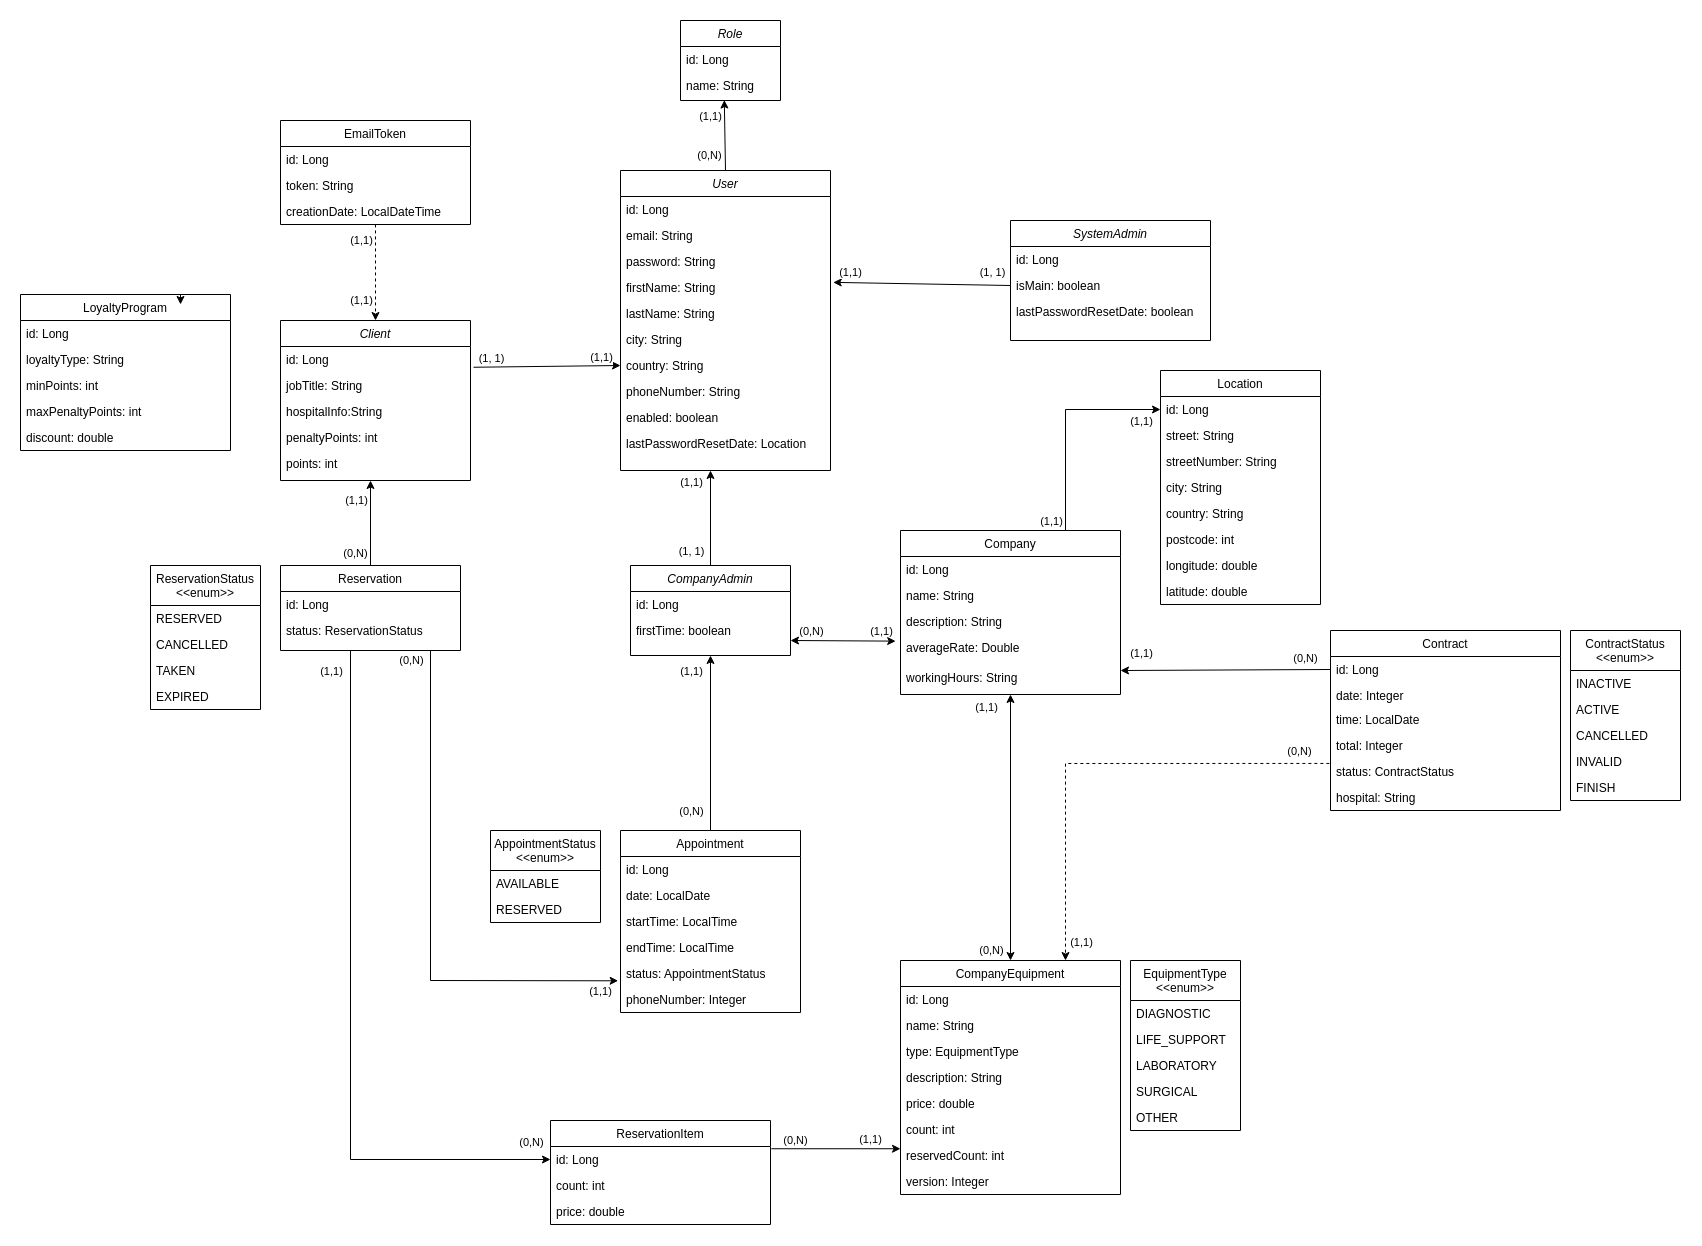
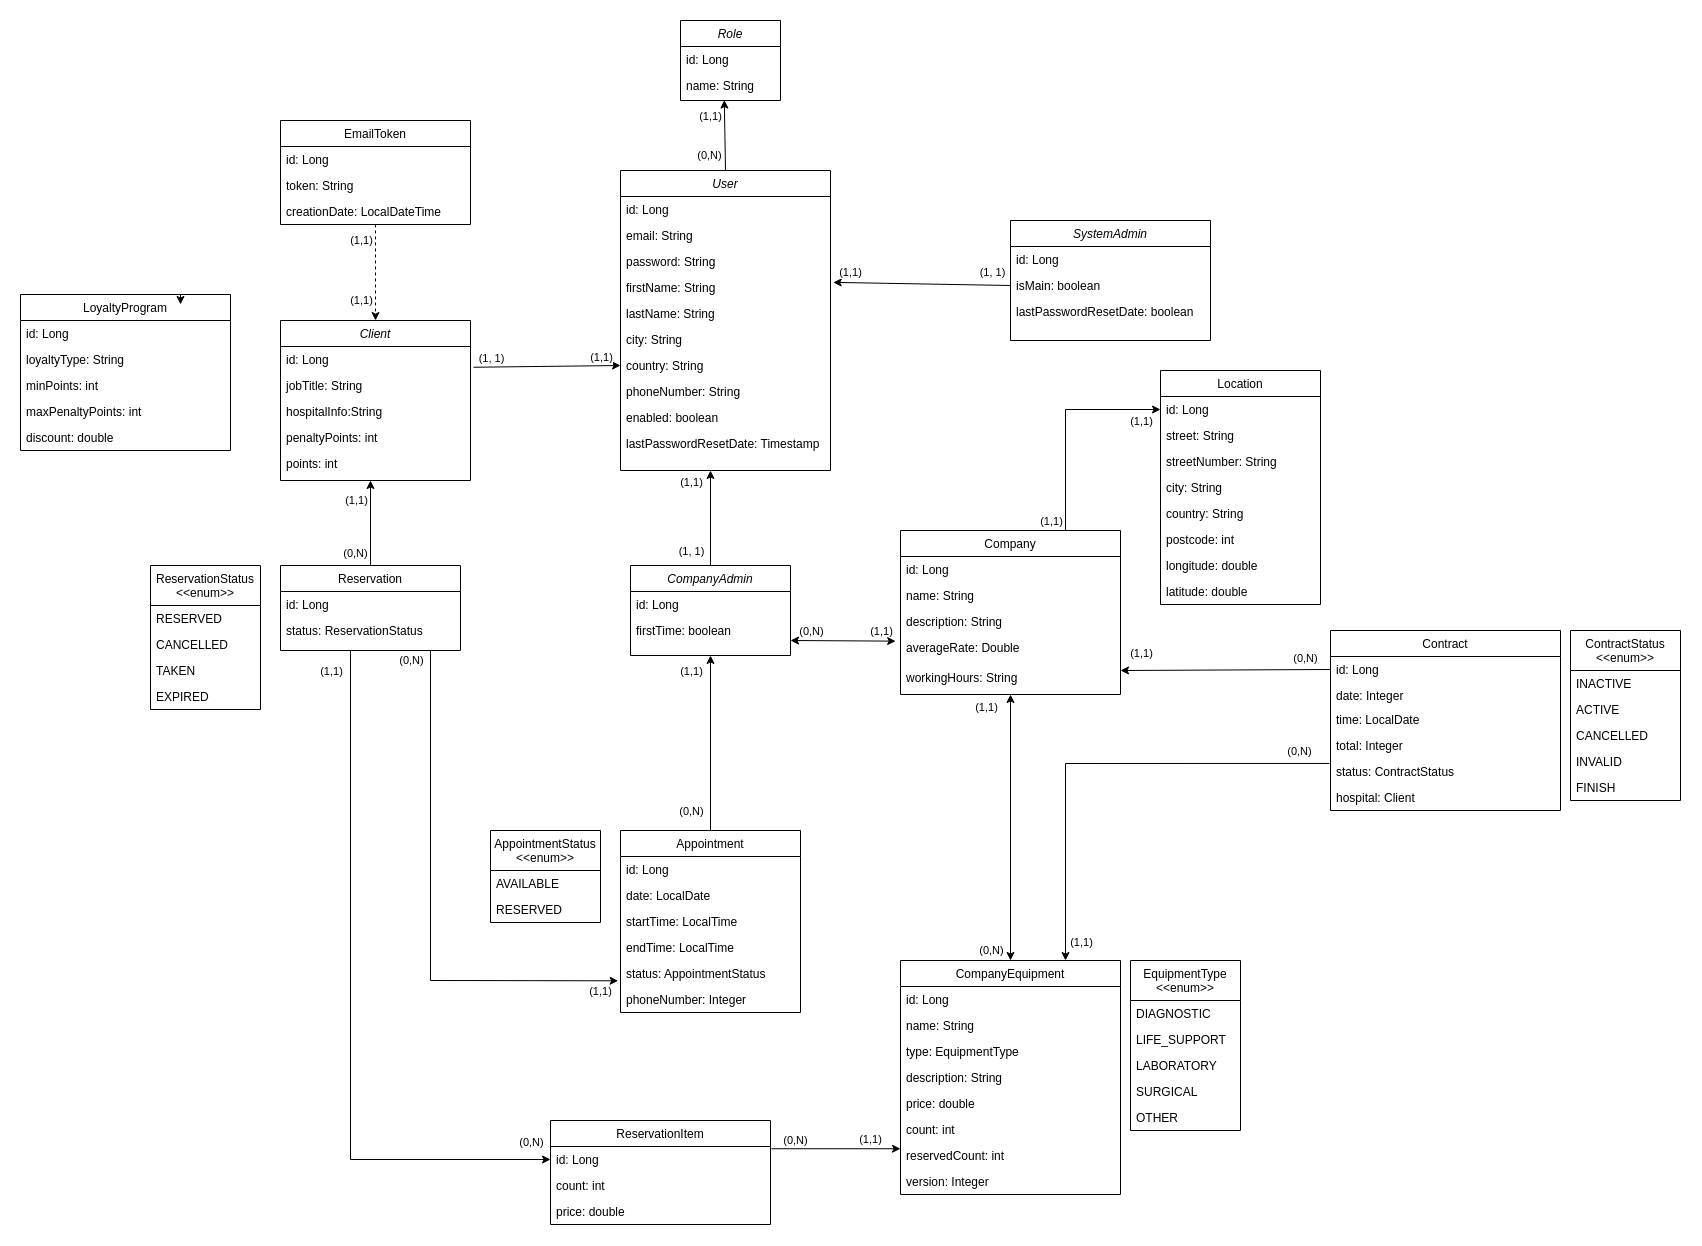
node "lastPasswordResetDate: Location": label "lastPasswordResetDate: Location" -> "lastPasswordResetDate: Timestamp"
edge "status: ContractStatus" -> "CompanyEquipment": style dashed -> solid
node "hospital: String": label "hospital: String" -> "hospital: Client"
